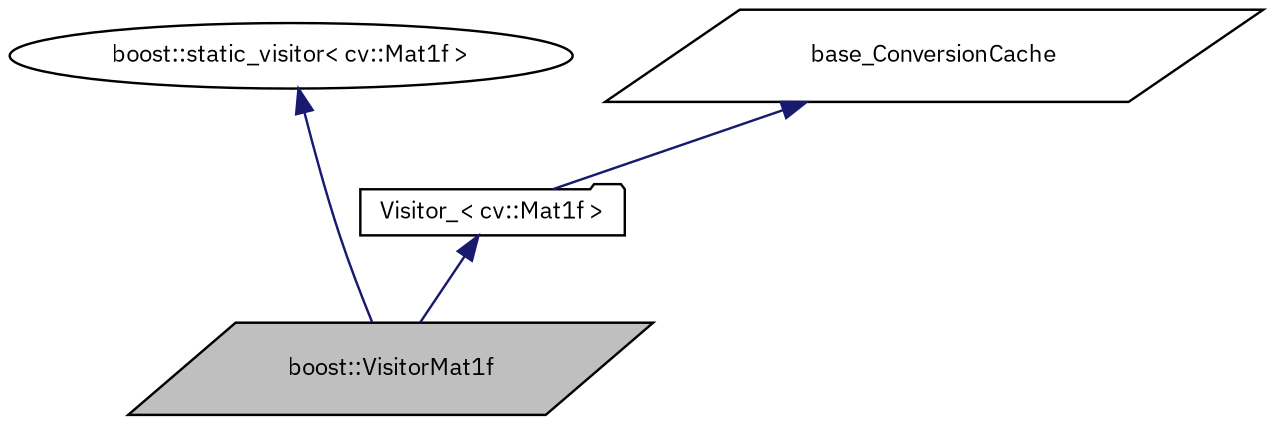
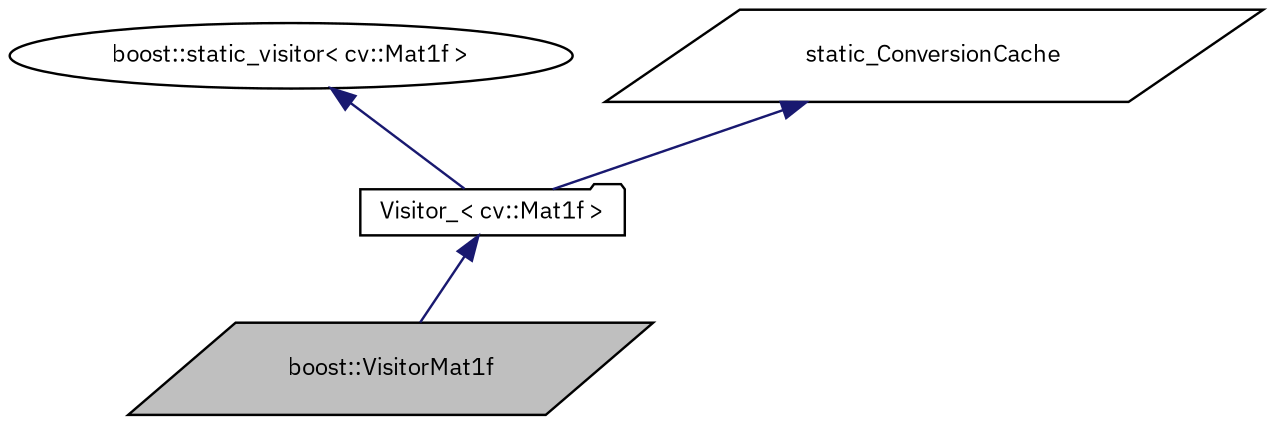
node "base_ConversionCache": label "base_ConversionCache" -> "static_ConversionCache"
edge "boost::VisitorMat1f" -> "boost::static_visitor< cv::Mat1f >": now "Visitor_< cv::Mat1f >" -> "boost::static_visitor< cv::Mat1f >"
